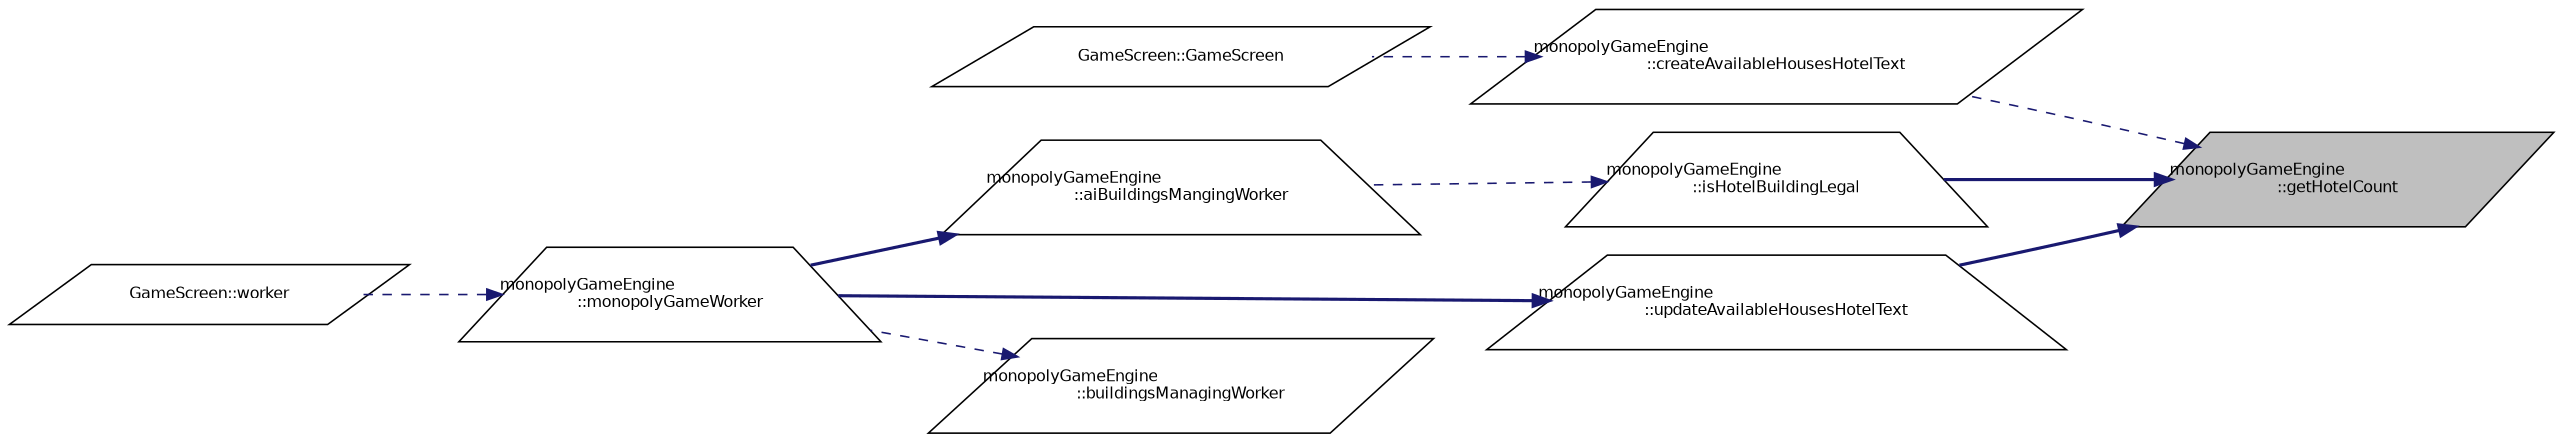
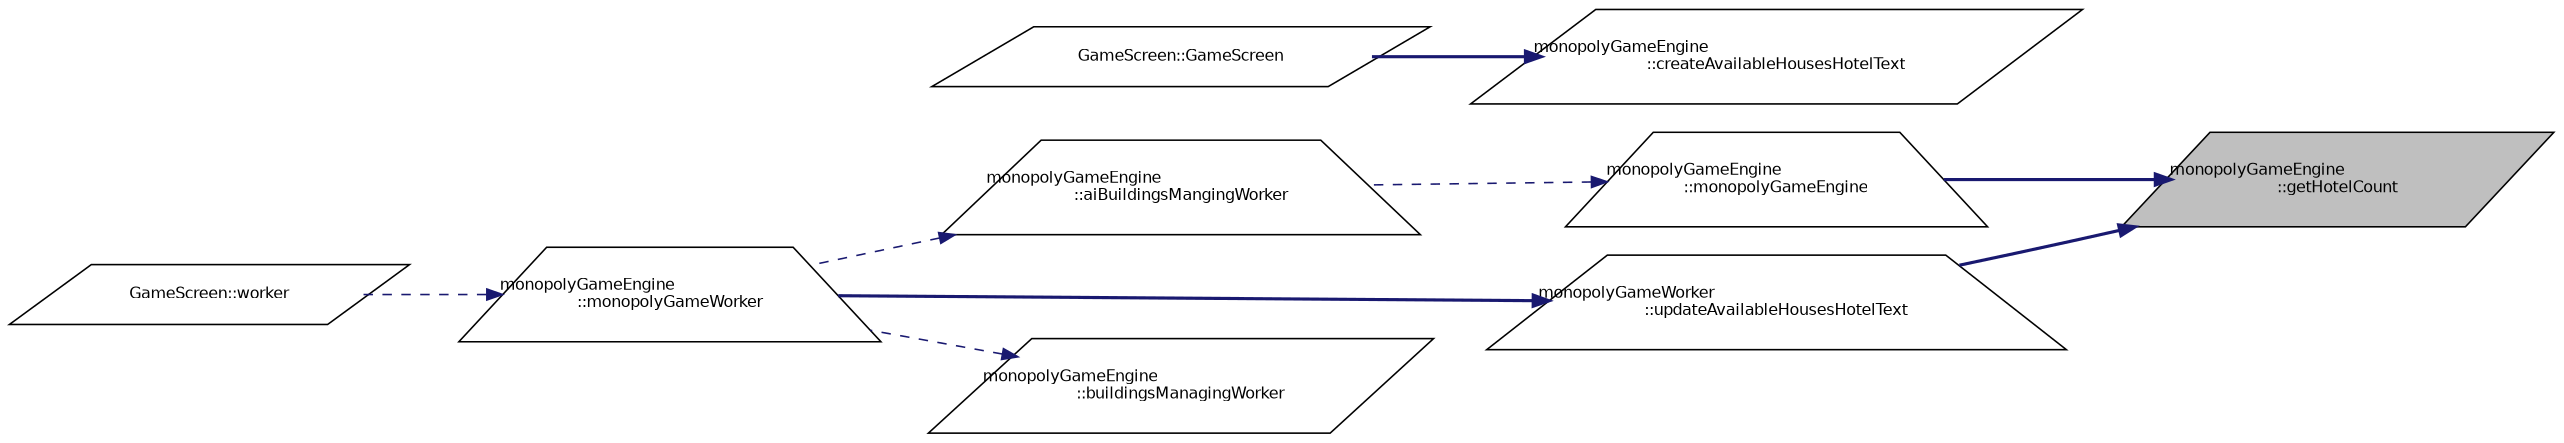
edge "GameScreen::GameScreen" -> "monopolyGameEngine ::createAvailableHousesHotelText": style dashed -> bold
edge "monopolyGameEngine ::createAvailableHousesHotelText" -> "monopolyGameEngine ::getHotelCount": removed
node "monopolyGameEngine ::isHotelBuildingLegal": label "monopolyGameEngine ::isHotelBuildingLegal" -> "monopolyGameEngine ::monopolyGameEngine"
edge "monopolyGameEngine ::monopolyGameWorker" -> "monopolyGameEngine ::aiBuildingsMangingWorker": style bold -> dashed
node "monopolyGameEngine ::updateAvailableHousesHotelText": label "monopolyGameEngine ::updateAvailableHousesHotelText" -> "monopolyGameWorker ::updateAvailableHousesHotelText"
